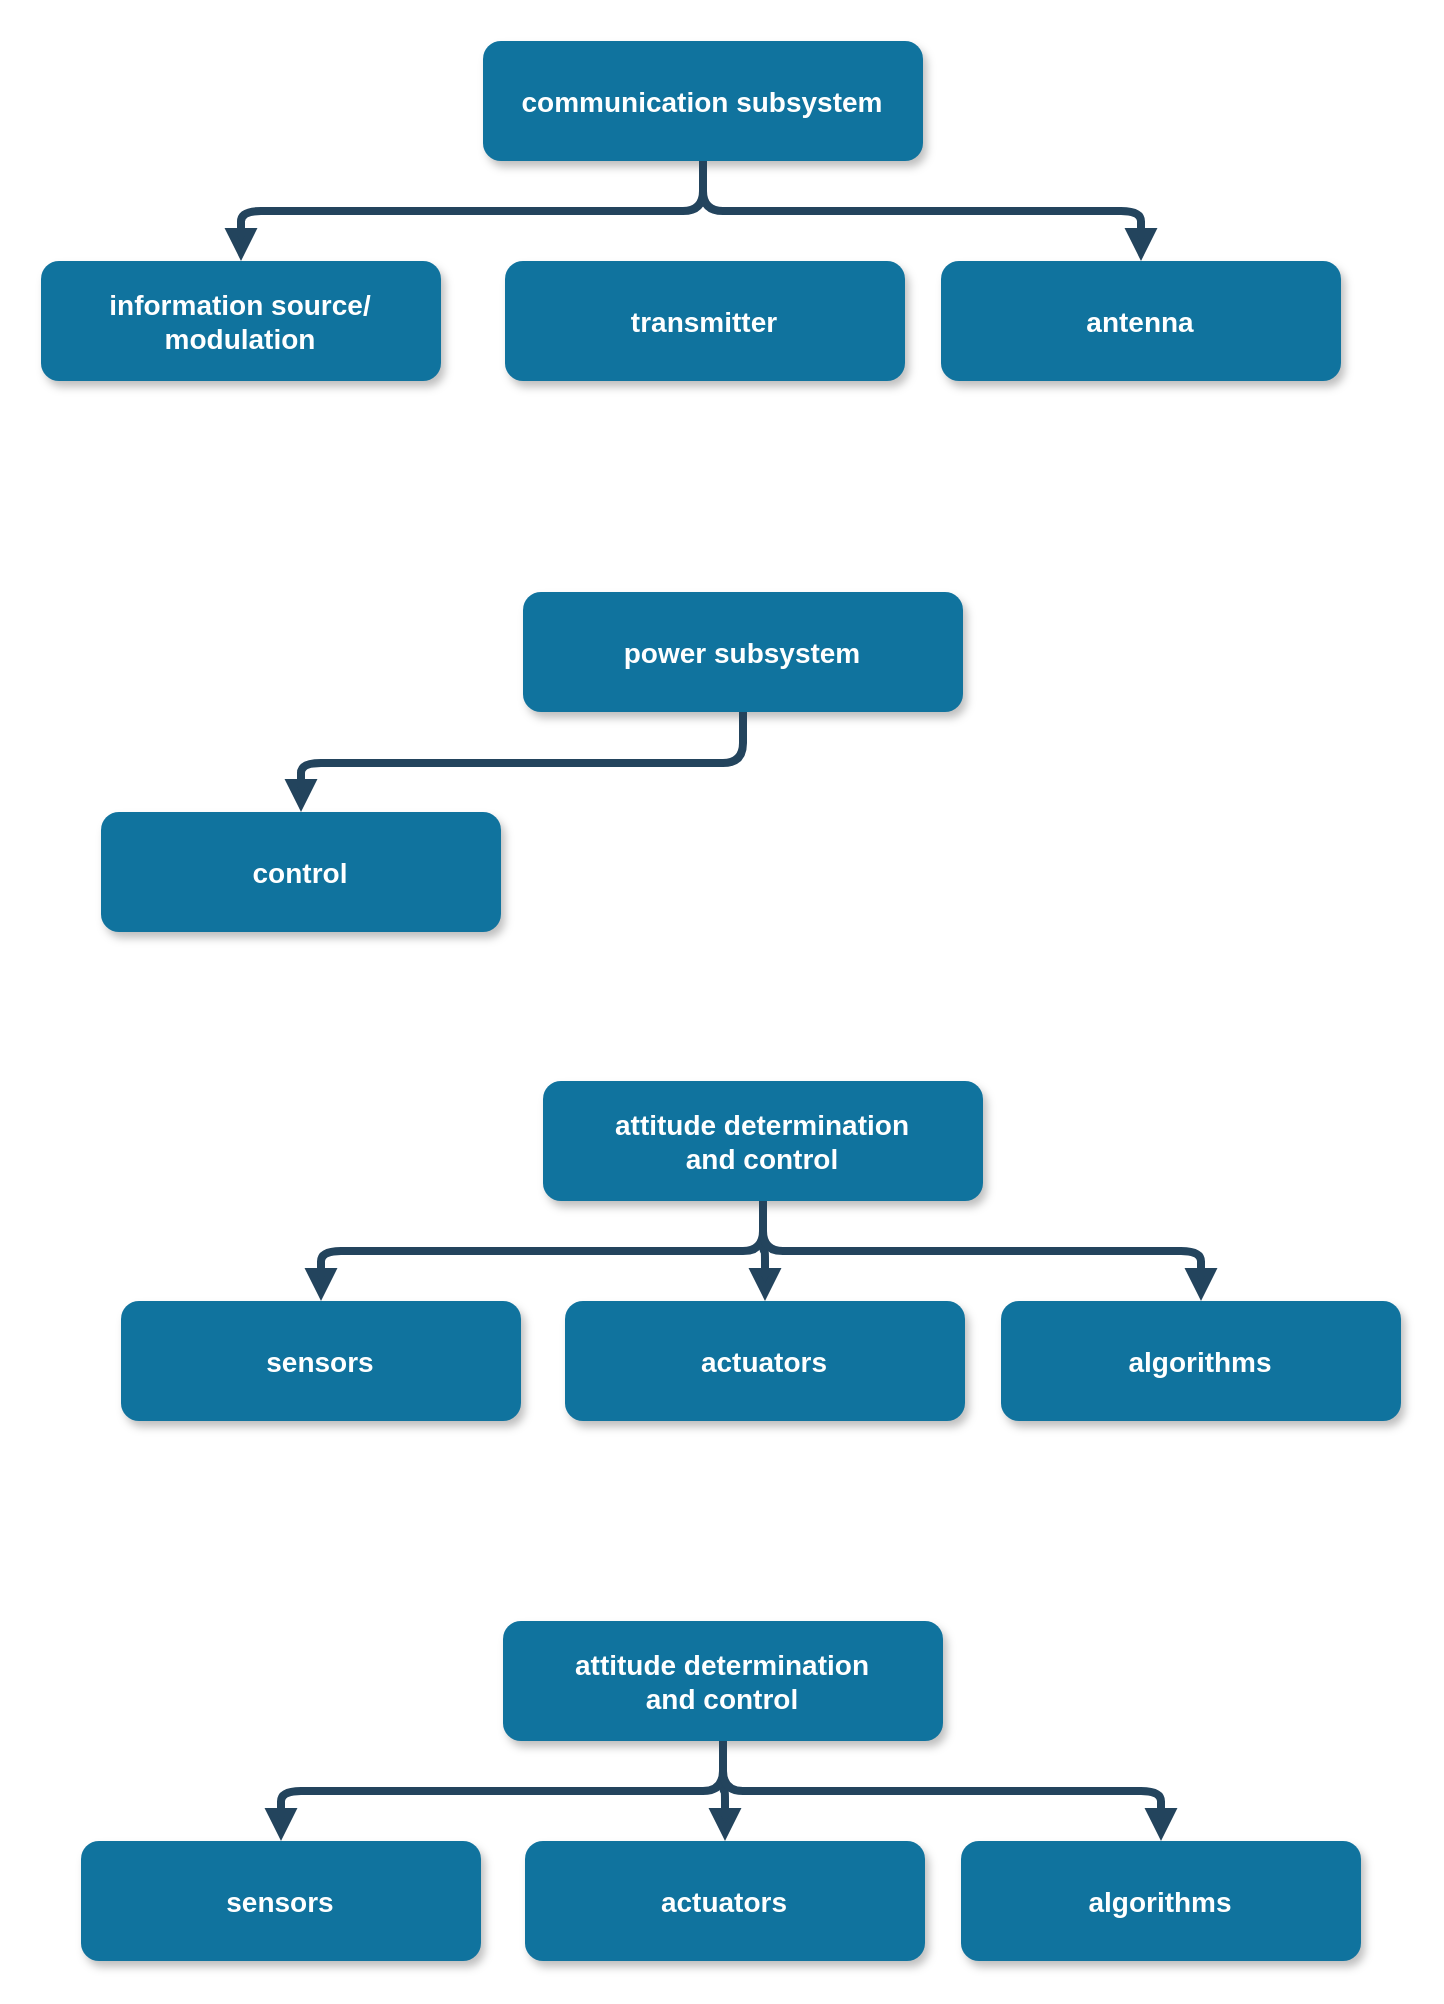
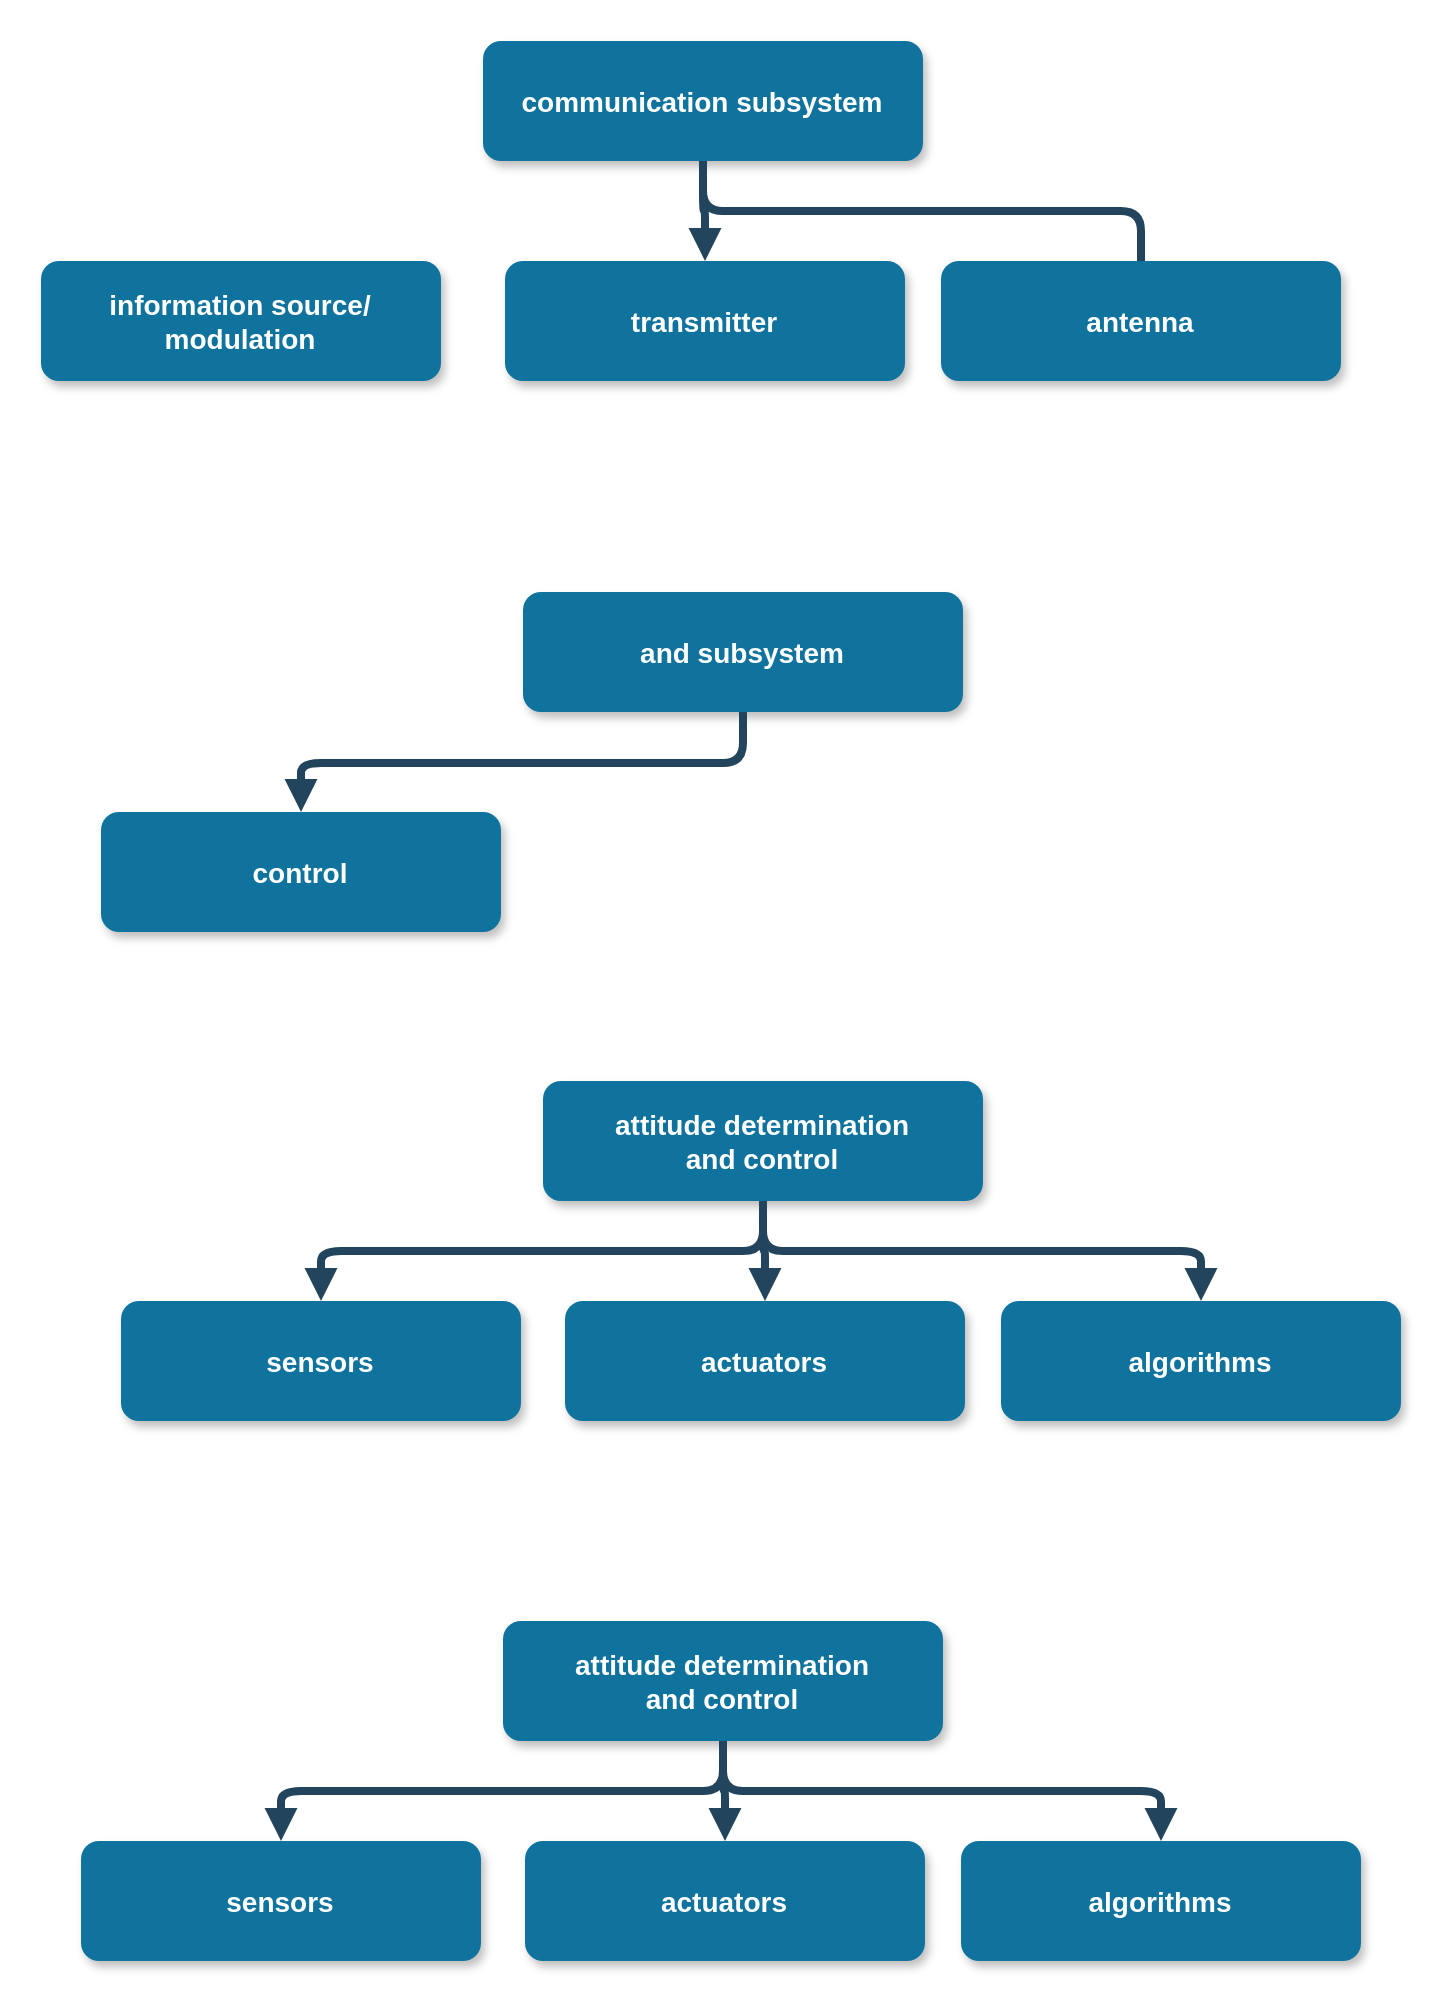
edge "communication subsystem" -> "information source/ modulation": removed
edge "communication subsystem" -> "transmitter": added
edge "communication subsystem" -> "antenna": arrowhead block -> none
node "power subsystem": label "power subsystem" -> "and subsystem"
